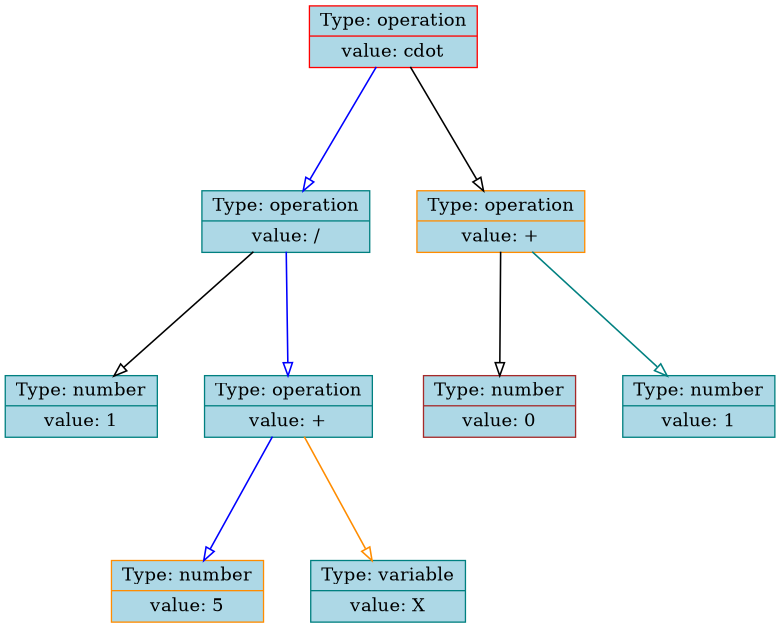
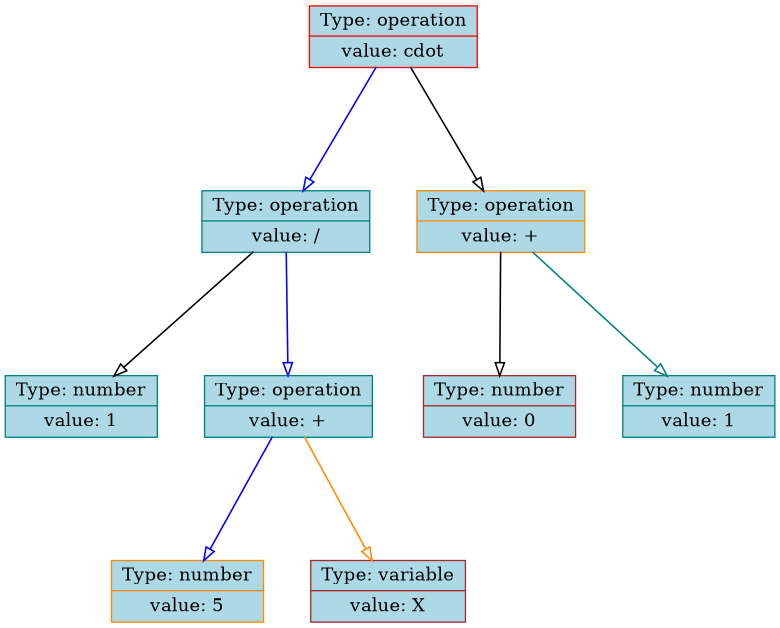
node "Type: variable": color teal -> brown
